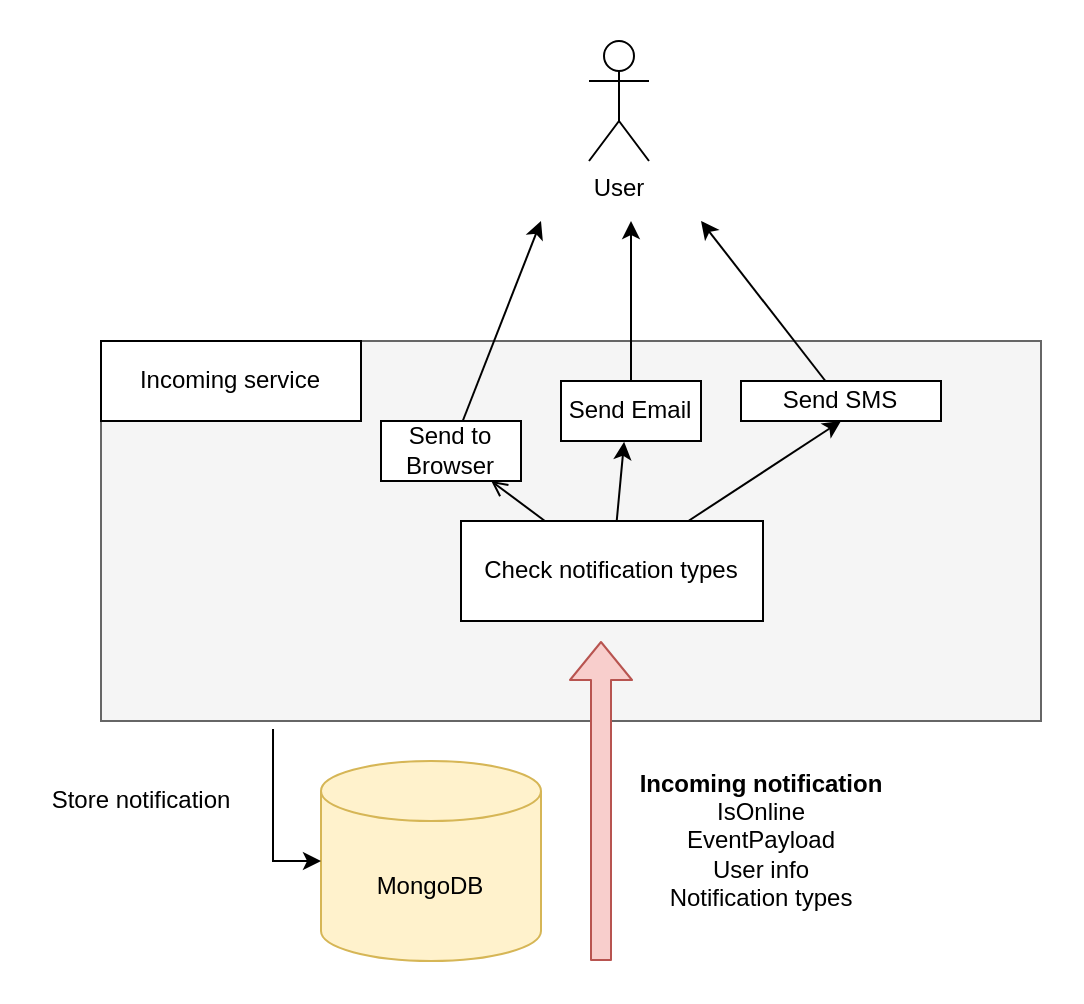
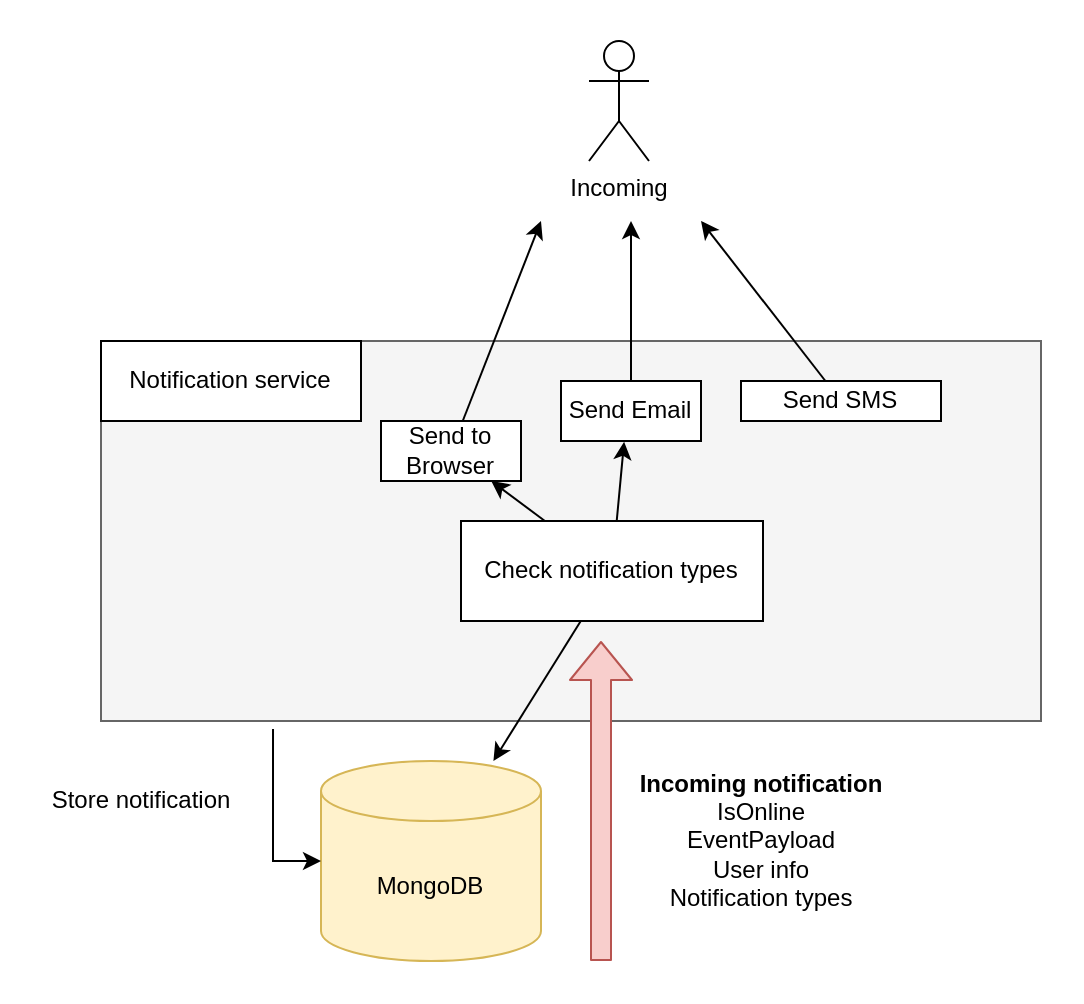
node "User": label "User" -> "Incoming"
node "Incoming service": label "Incoming service" -> "Notification service"
edge "Check notification types" -> "Send SMS": now "Check notification types" -> "MongoDB"
edge "Check notification types" -> "Send to Browser": arrowhead open -> classic
